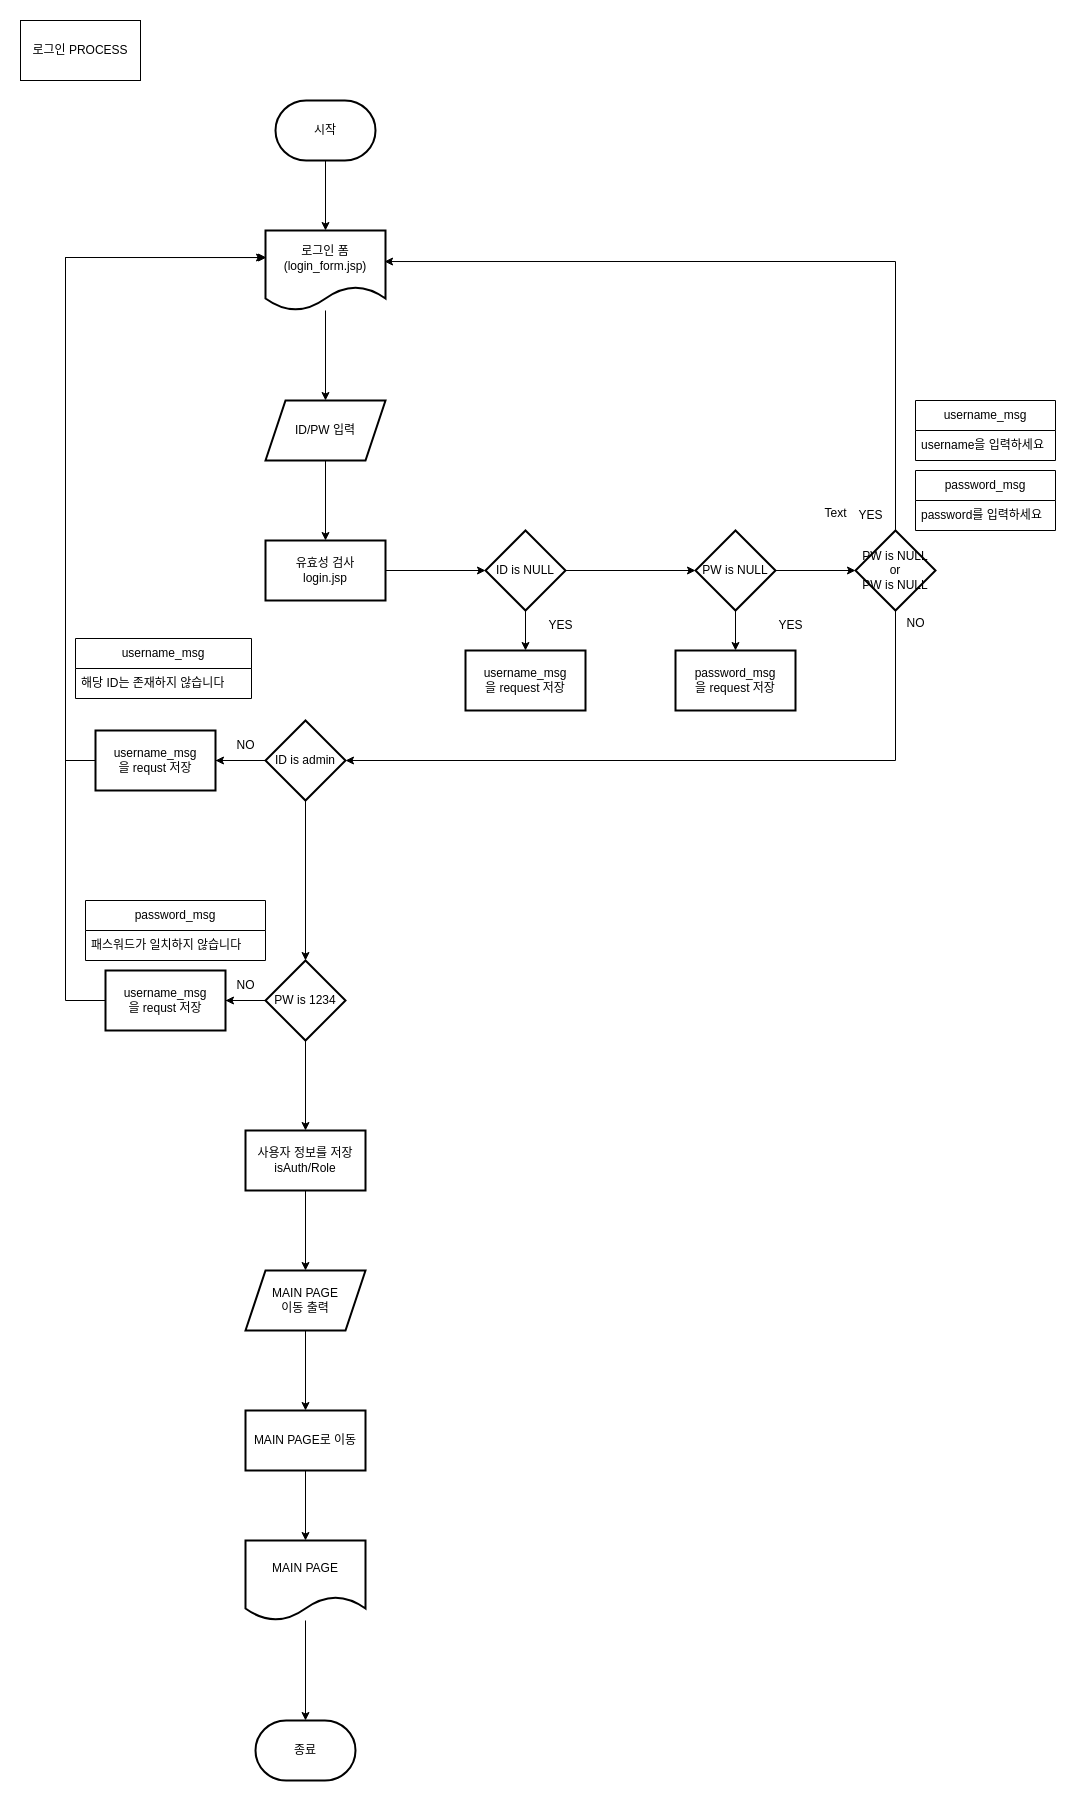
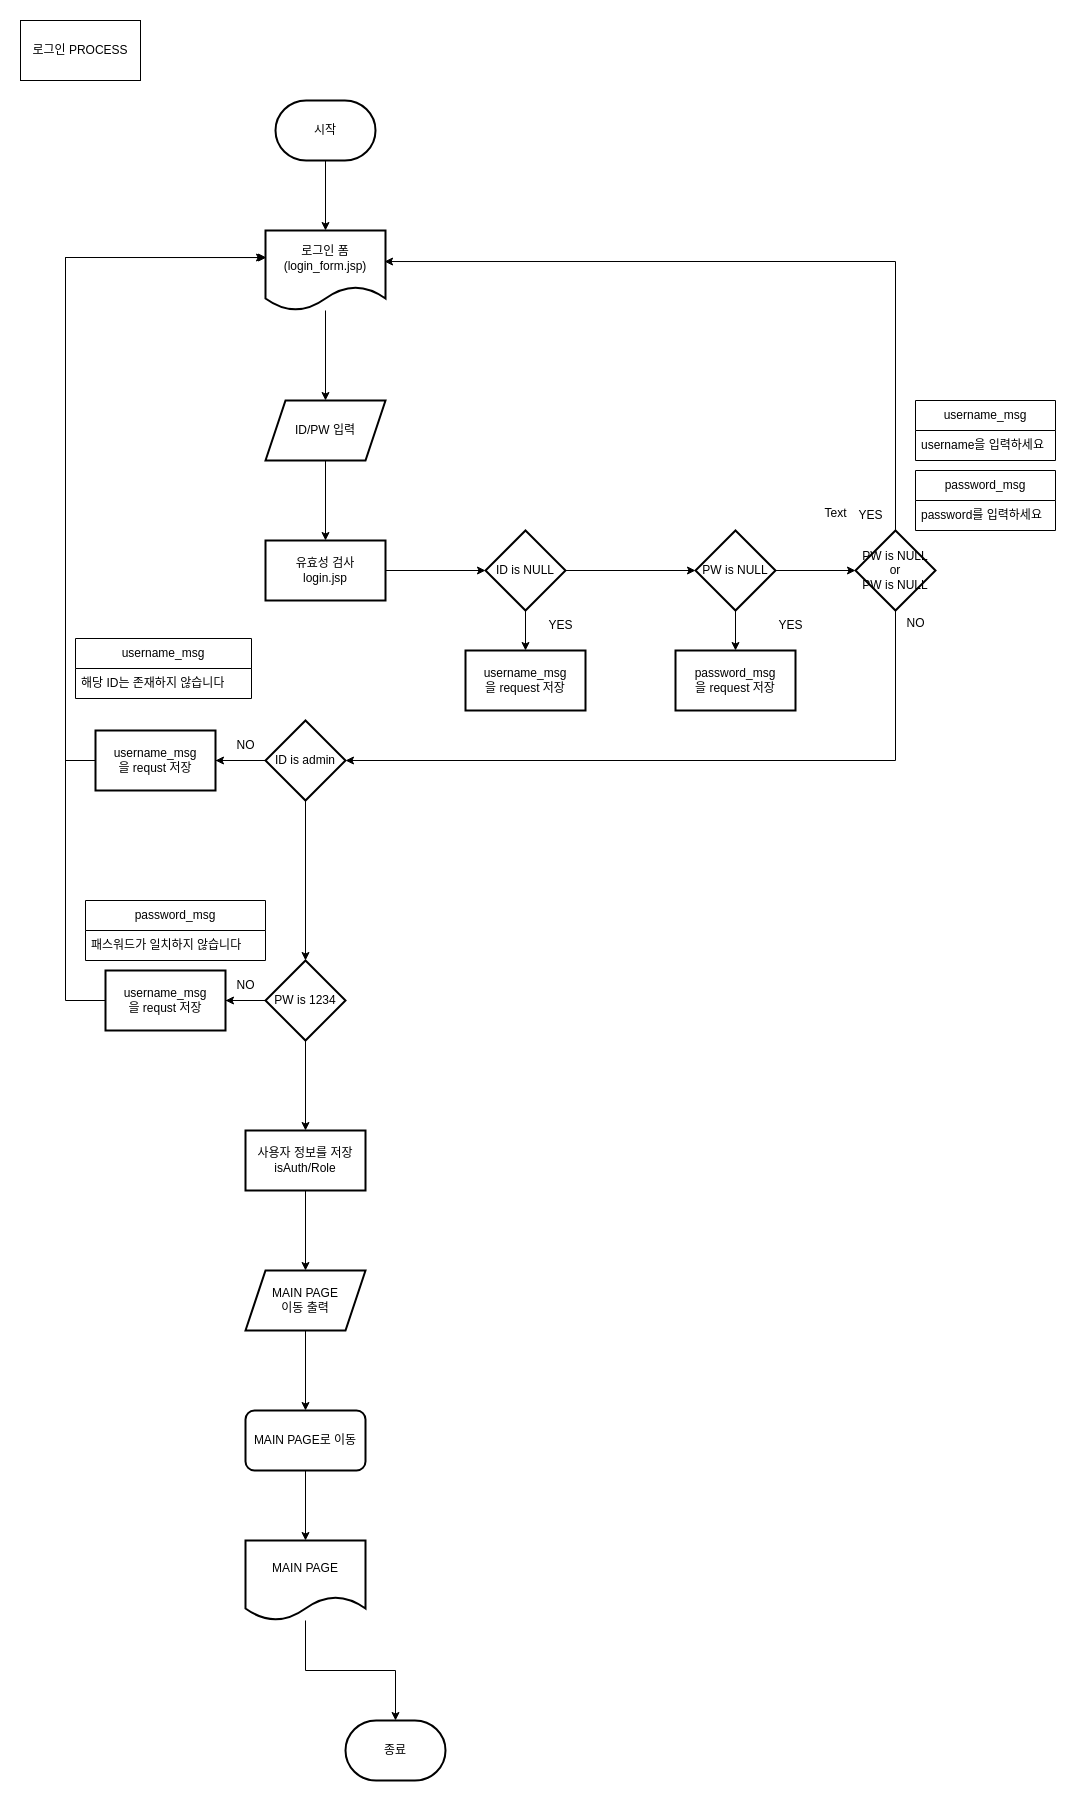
node "MAIN PAGE로 이동": shape rectangle -> rounded rectangle
node "종료": moved (306, 1751) -> (396, 1751)
